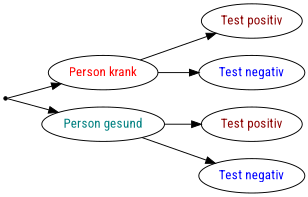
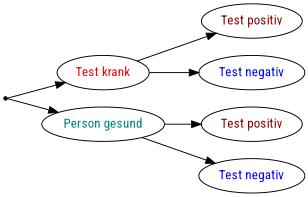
node "Person krank": label "Person krank" -> "Test krank"
